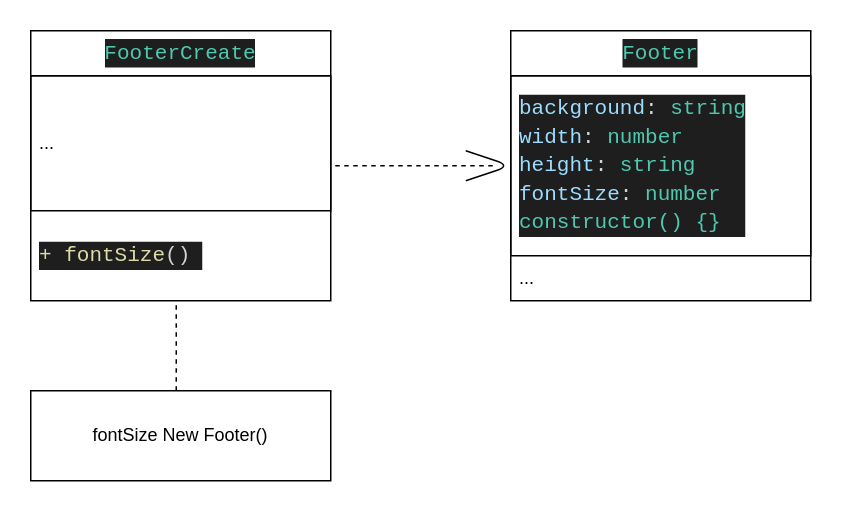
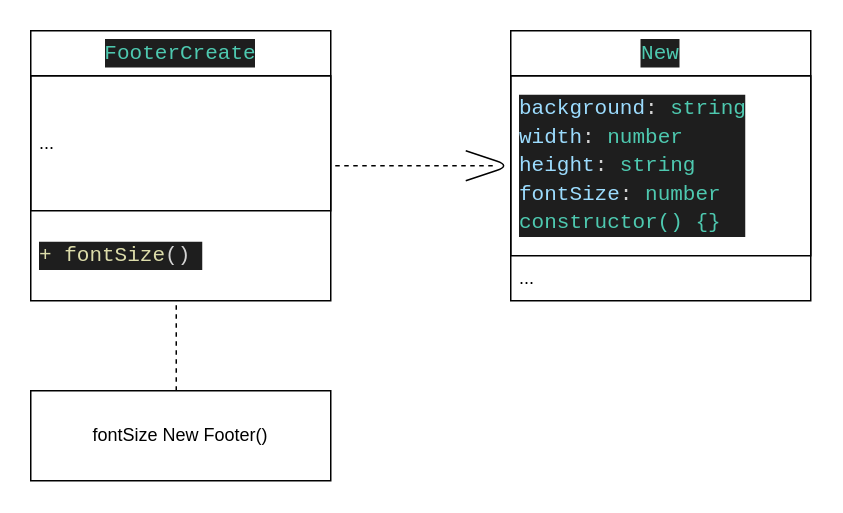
node "Footer": label "Footer" -> "New"
